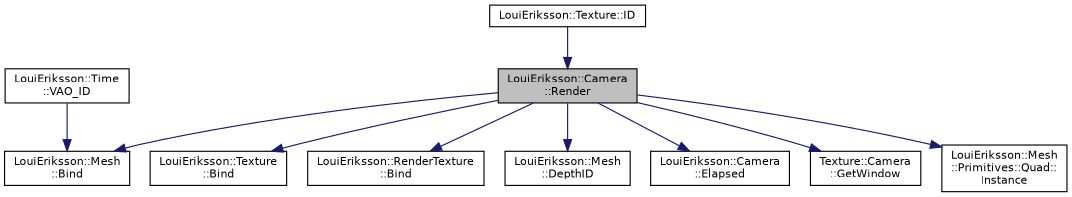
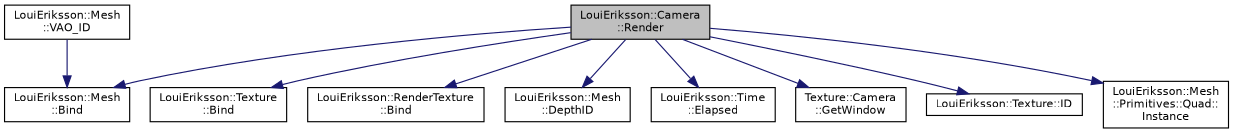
edge "LouiEriksson::Texture::ID" -> "LouiEriksson::Camera ::Render": reversed
node "LouiEriksson::Time ::VAO_ID": label "LouiEriksson::Time ::VAO_ID" -> "LouiEriksson::Mesh ::VAO_ID"
node "LouiEriksson::Camera ::Elapsed": label "LouiEriksson::Camera ::Elapsed" -> "LouiEriksson::Time ::Elapsed"
